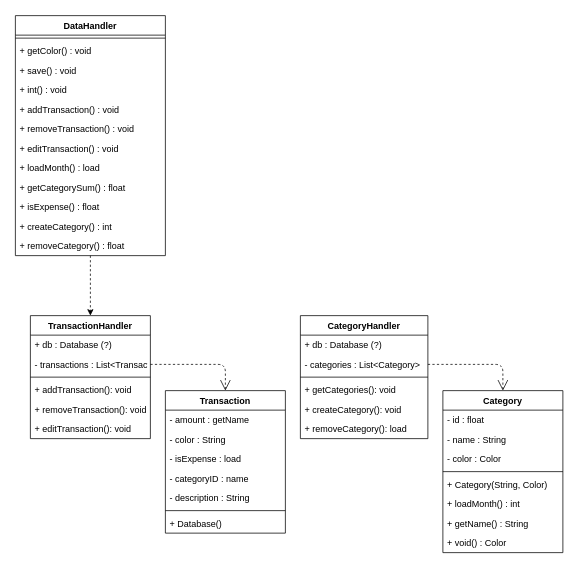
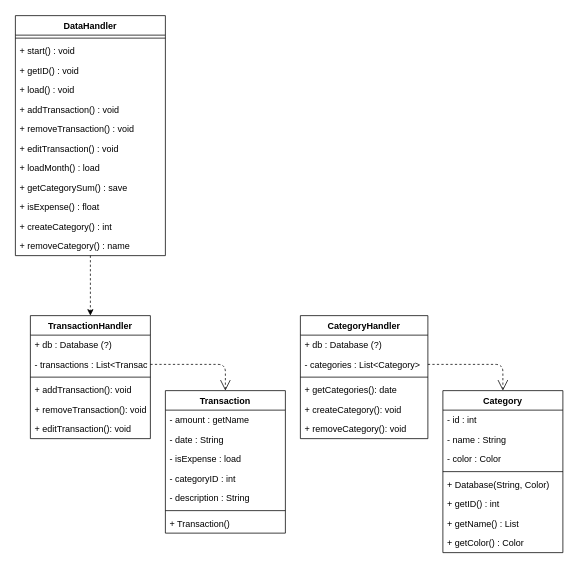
node "+ getColor() : void": label "+ getColor() : void" -> "+ start() : void"
node "+ save() : void": label "+ save() : void" -> "+ getID() : void"
node "+ int() : void": label "+ int() : void" -> "+ load() : void"
node "+ getCategorySum() : float": label "+ getCategorySum() : float" -> "+ getCategorySum() : save"
node "+ removeCategory() : float": label "+ removeCategory() : float" -> "+ removeCategory() : name"
node "+ getCategories(): void": label "+ getCategories(): void" -> "+ getCategories(): date"
node "- id : float": label "- id : float" -> "- id : int"
node "+ removeCategory(): load": label "+ removeCategory(): load" -> "+ removeCategory(): void"
node "- color : String": label "- color : String" -> "- date : String"
node "- categoryID : name": label "- categoryID : name" -> "- categoryID : int"
node "+ Category(String, Color)": label "+ Category(String, Color)" -> "+ Database(String, Color)"
node "+ loadMonth() : int": label "+ loadMonth() : int" -> "+ getID() : int"
node "+ Database()": label "+ Database()" -> "+ Transaction()"
node "+ getName() : String": label "+ getName() : String" -> "+ getName() : List"
node "+ void() : Color": label "+ void() : Color" -> "+ getColor() : Color"
